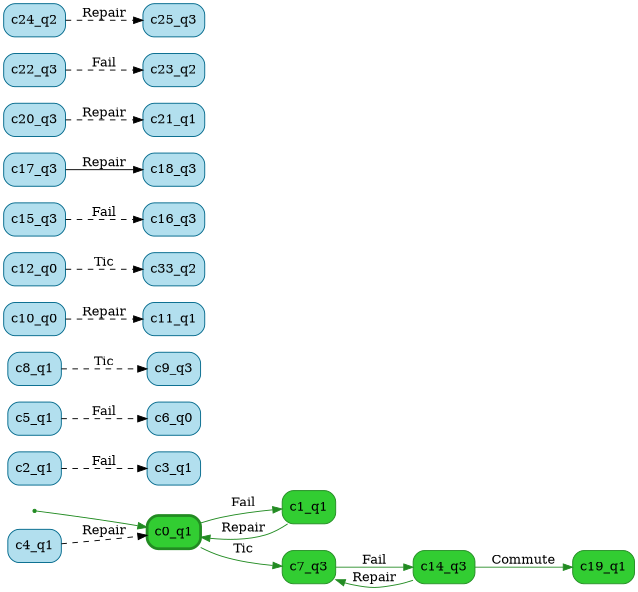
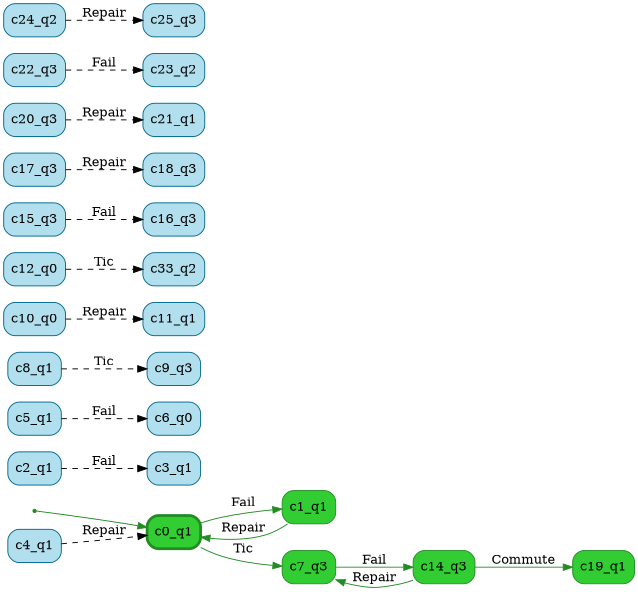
edge "c17_q3" -> "c18_q3": style solid -> dashed
